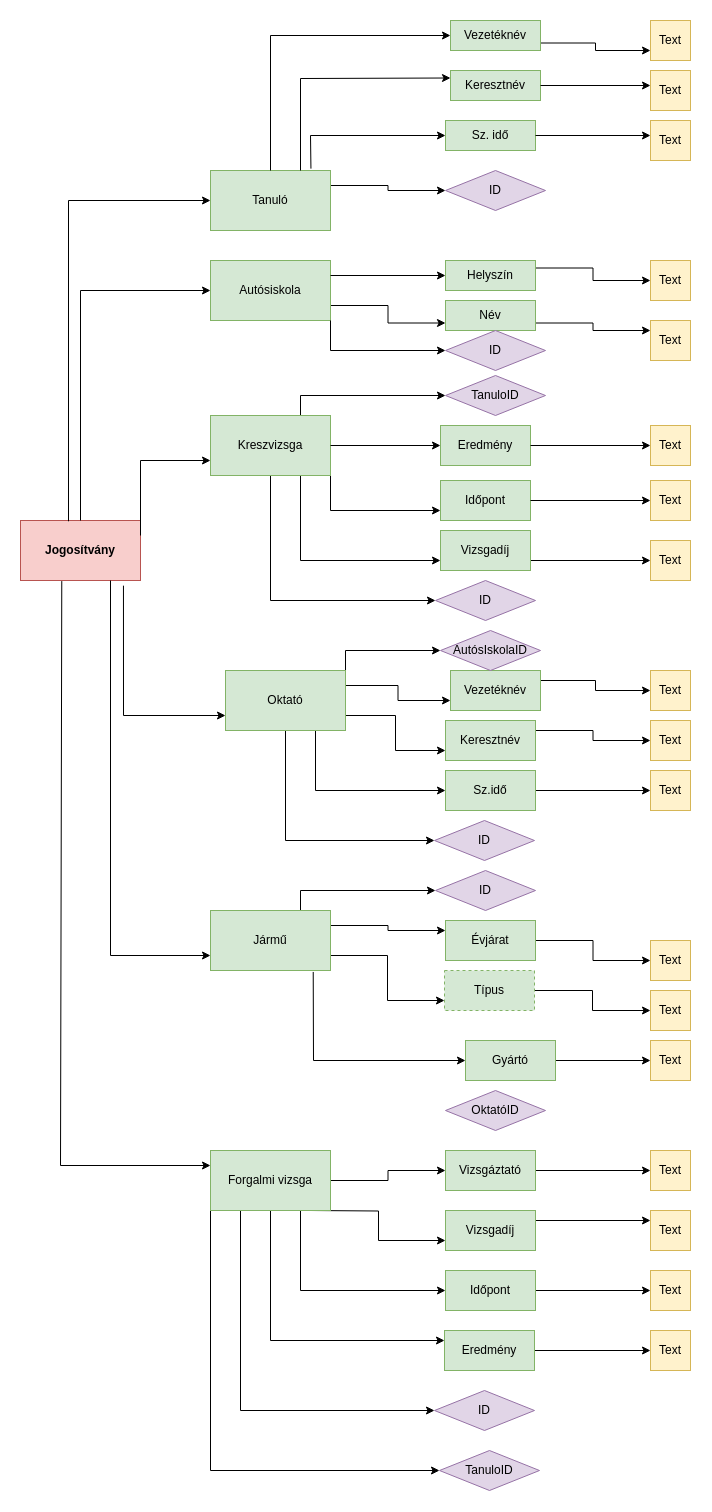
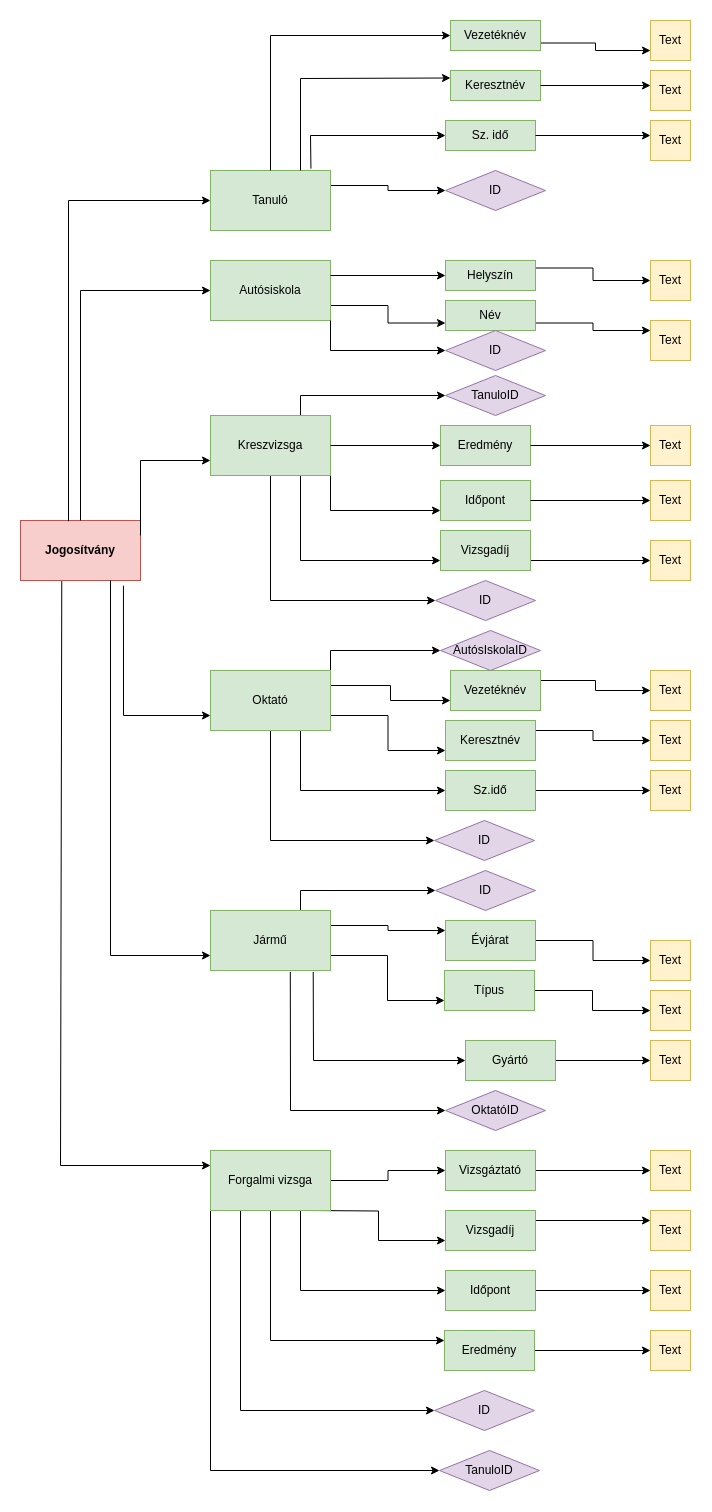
node "Oktató": moved (286, 701) -> (271, 701)
node "Típus": style dashed -> solid
edge "Jármű" -> "OktatóID": added
